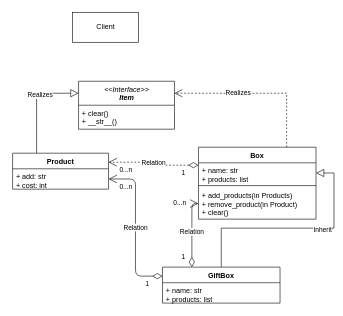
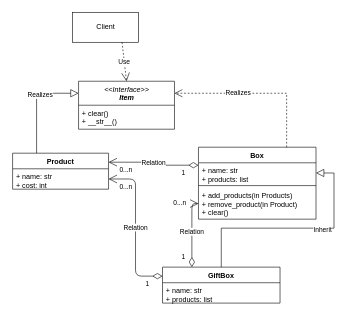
edge "Client" -> "<<Interface>> Item": added, label "Use"
edge "Product" -- "Box": style dashed -> solid
node "+ add: str + cost: int": label "+ add: str + cost: int" -> "+ name: str + cost: int"
